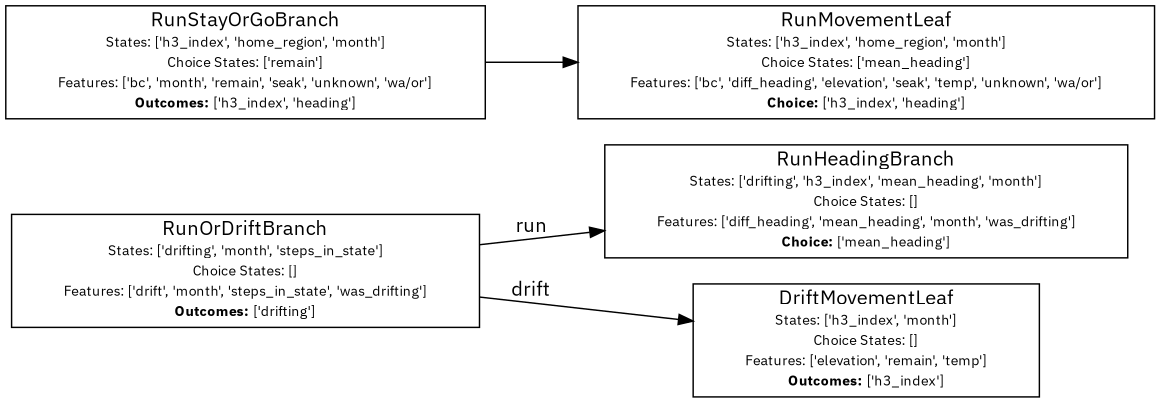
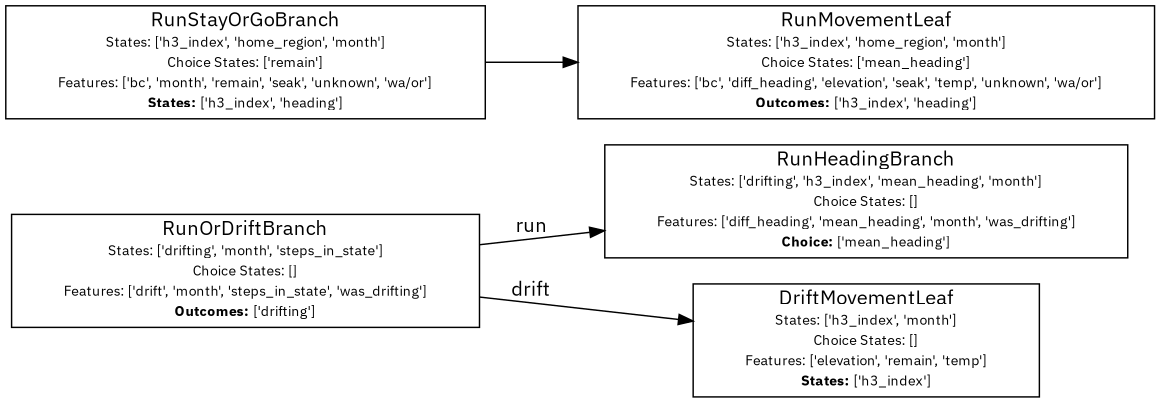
node "RunStayOrGoBranch": text "Outcomes:" -> "States:"
node "RunMovementLeaf": text "Choice:" -> "Outcomes:"
node "DriftMovementLeaf": text "Outcomes:" -> "States:"
